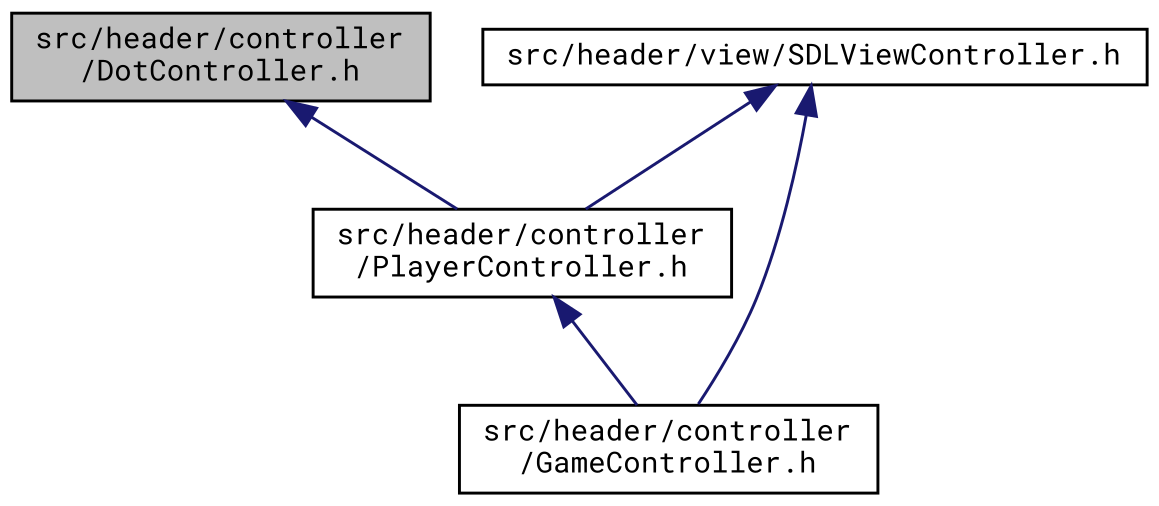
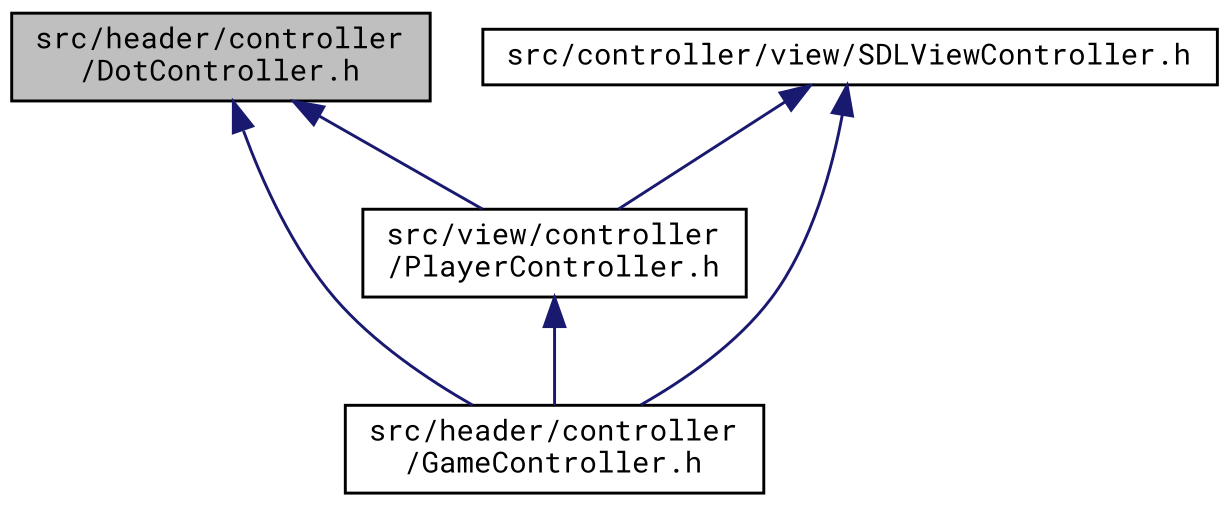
node "src/header/view/SDLViewController.h": label "src/header/view/SDLViewController.h" -> "src/controller/view/SDLViewController.h"
node "src/header/controller /PlayerController.h": label "src/header/controller /PlayerController.h" -> "src/view/controller /PlayerController.h"
edge "src/header/controller /GameController.h" -> "src/header/controller /DotController.h": added
